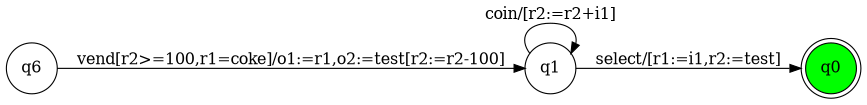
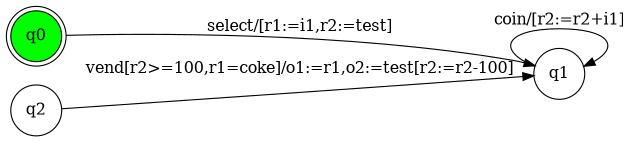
node "q6": label "q6" -> "q2"
edge "q1" -> "q0": reversed
